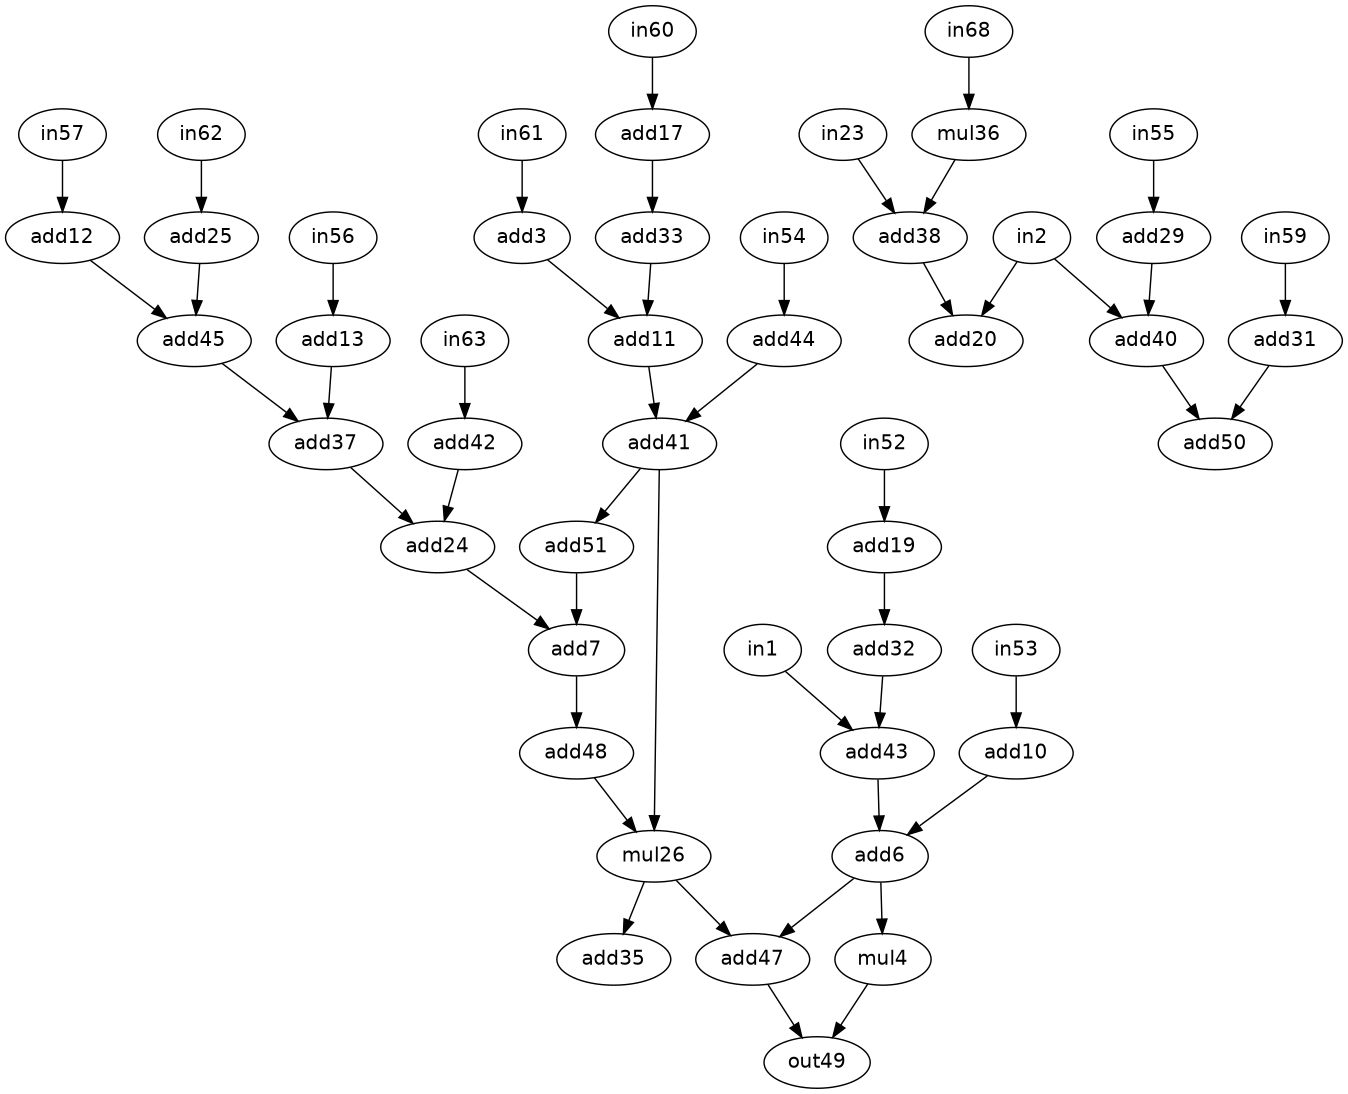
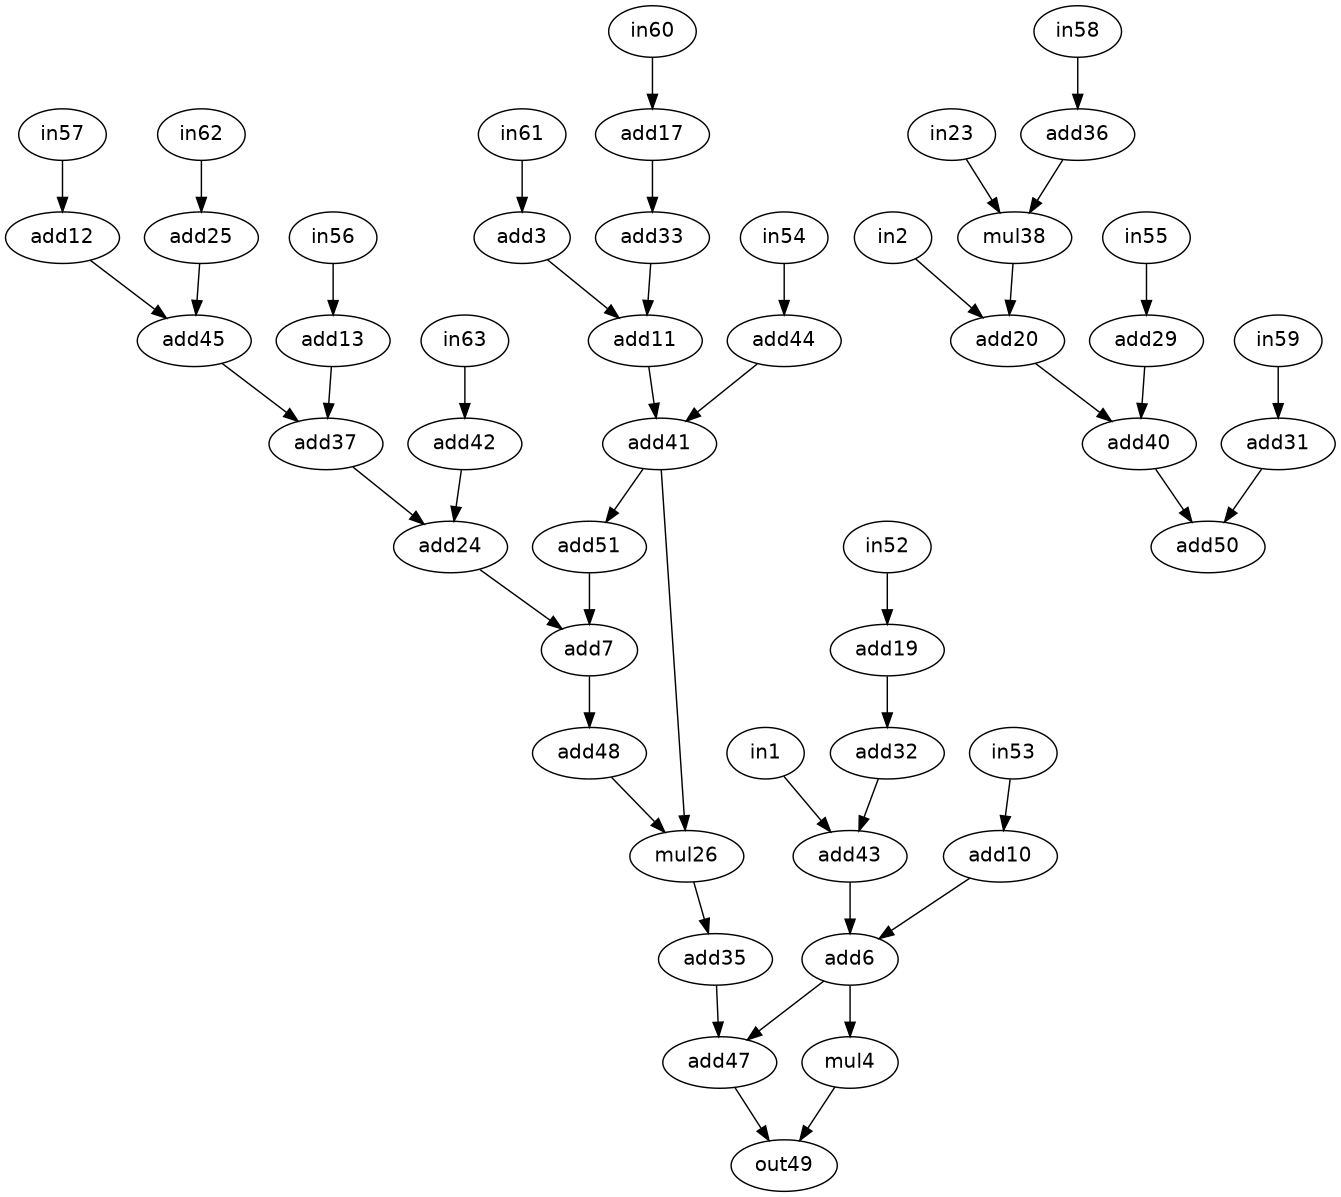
node "in68": label "in68" -> "in58"
node "mul36": label "mul36" -> "add36"
node "add38": label "add38" -> "mul38"
edge "in2" -> "add40": now "add20" -> "add40"
edge "mul26" -> "add47": now "add35" -> "add47"
